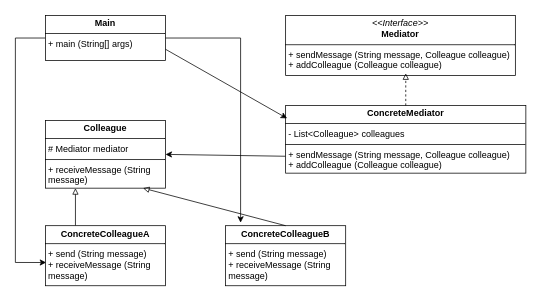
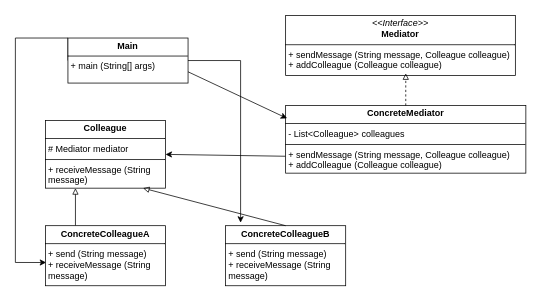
node "Main + main (String[] args)": moved (105, 38) -> (128, 60)
